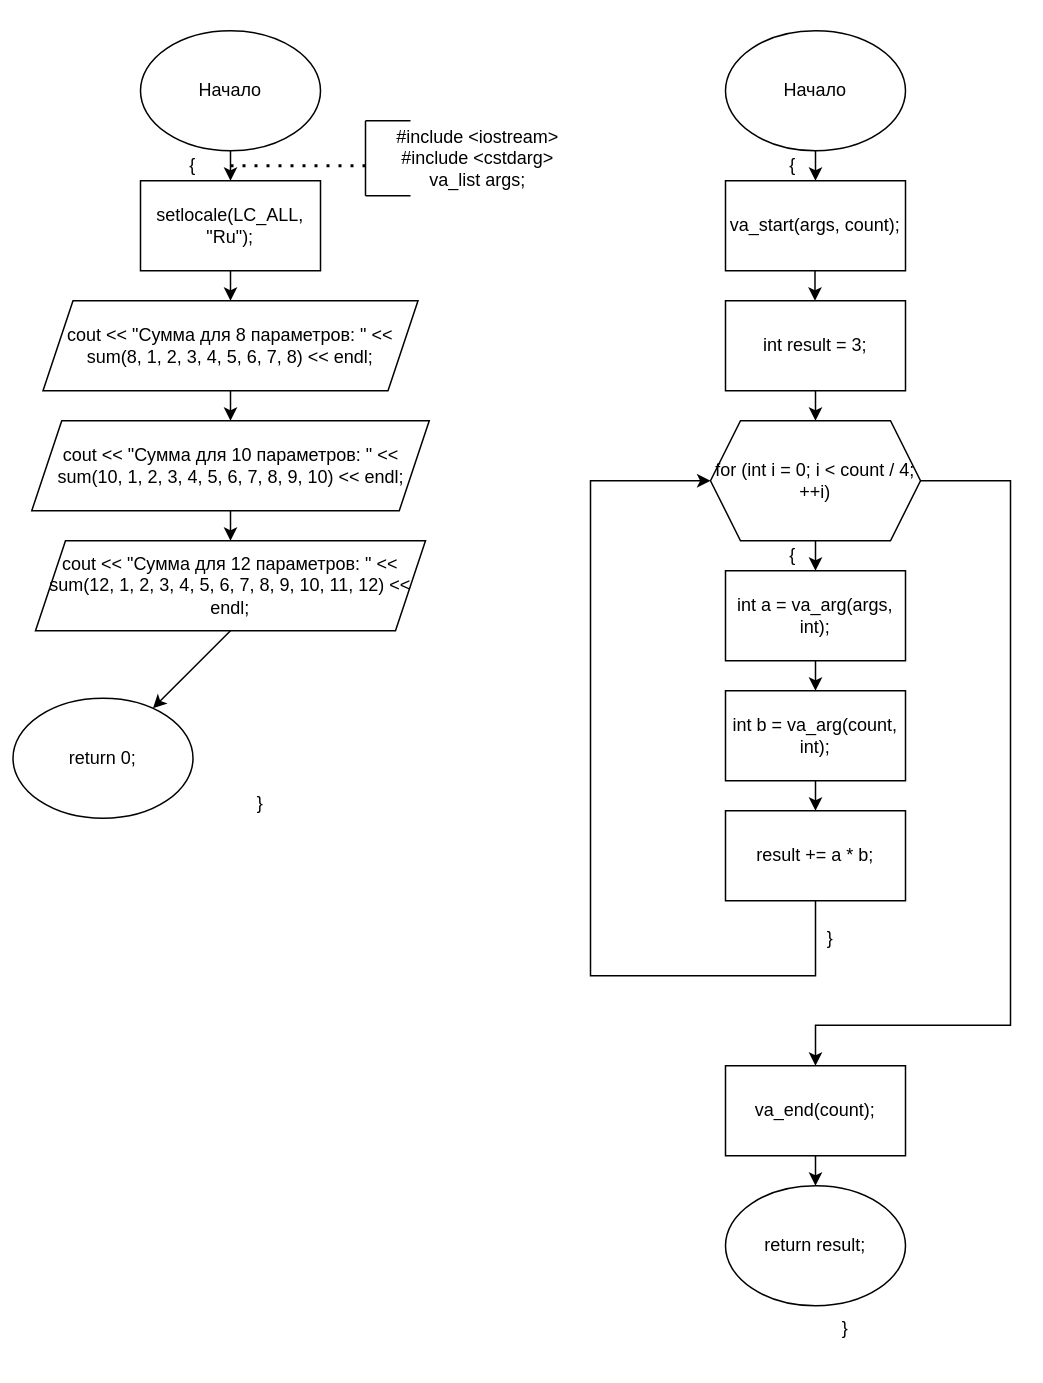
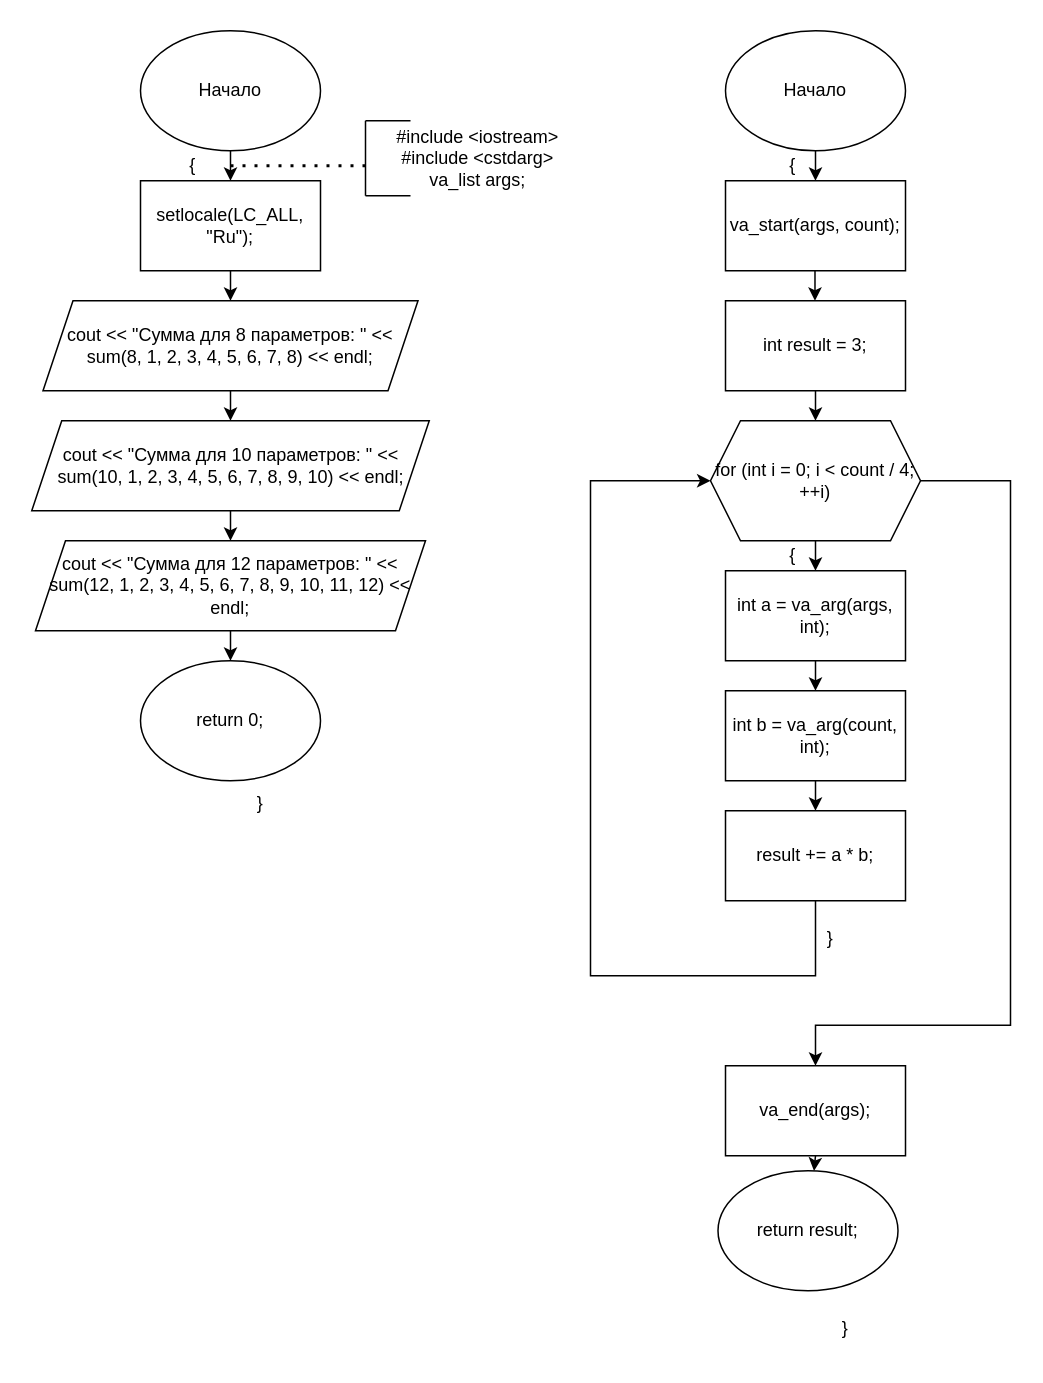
node "return 0;": moved (103, 758) -> (230, 721)
node "va_end(count);": label "va_end(count);" -> "va_end(args);"
node "return result;": moved (815, 1246) -> (808, 1231)
